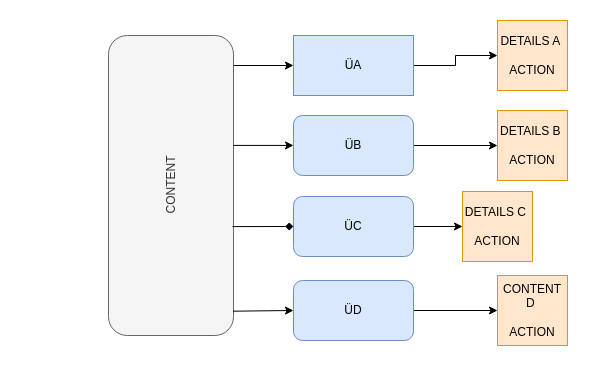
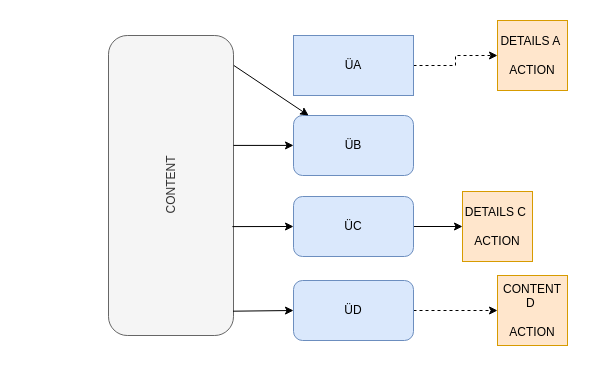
edge "CONTENT" -> "ÜA": now "CONTENT" -> "ÜB"
edge "ÜA" -> "DETAILS A ACTION": style solid -> dashed
edge "ÜB" -> "DETAILS B ACTION": removed
node "DETAILS B ACTION": removed
edge "CONTENT" -> "ÜC": arrowhead diamond -> classic
edge "ÜD" -> "CONTENT D ACTION": style solid -> dashed
